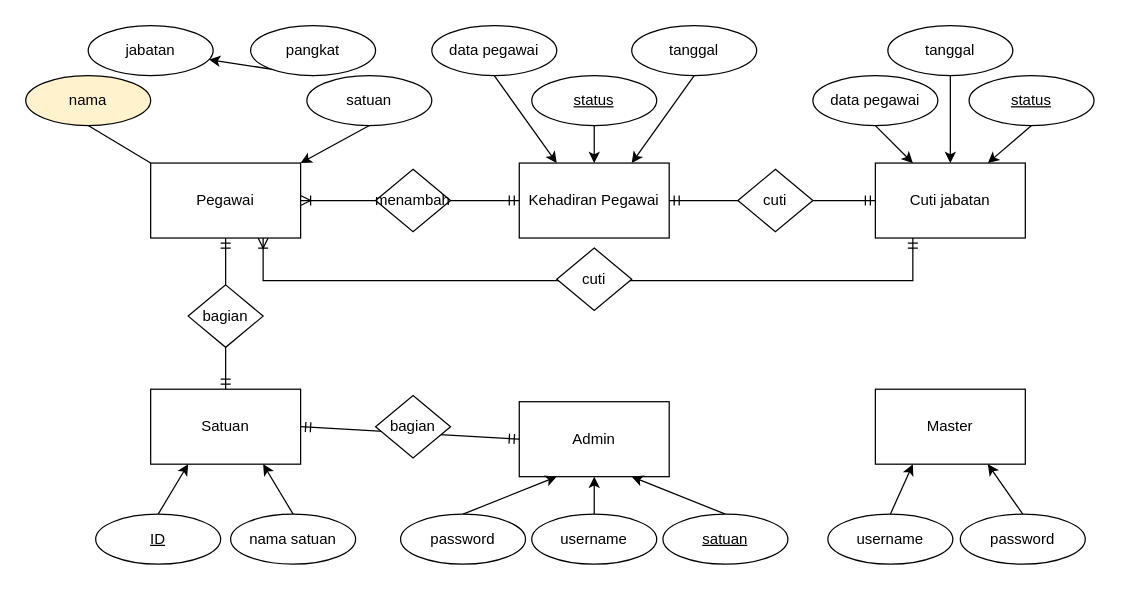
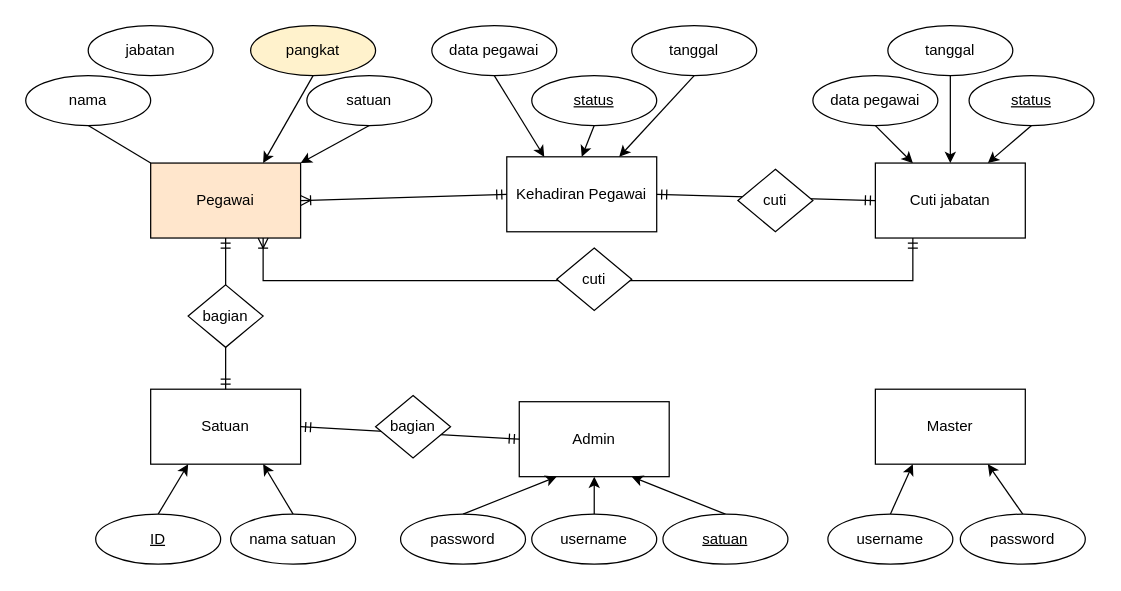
node "pangkat": fillcolor #ffffff -> #fff2cc
edge "pangkat" -> "jabatan": now "pangkat" -> "Pegawai"
node "nama": fillcolor #fff2cc -> #ffffff
node "Pegawai": fillcolor #ffffff -> #ffe6cc
node "menambah": removed
node "Kehadiran Pegawai": moved (594, 201) -> (582, 194)
